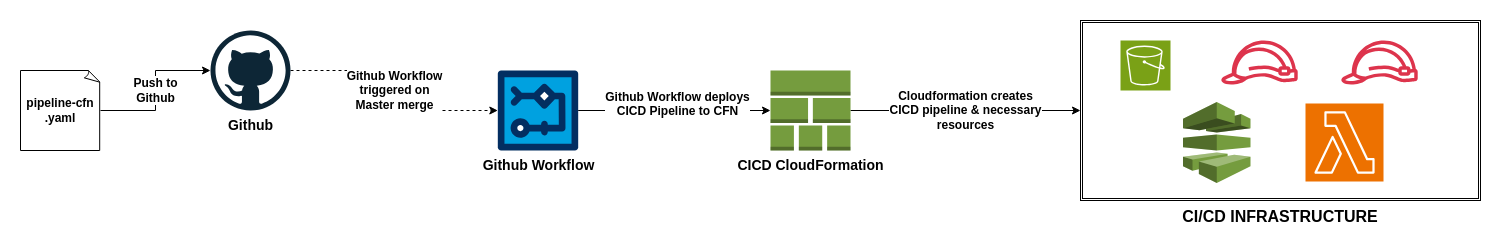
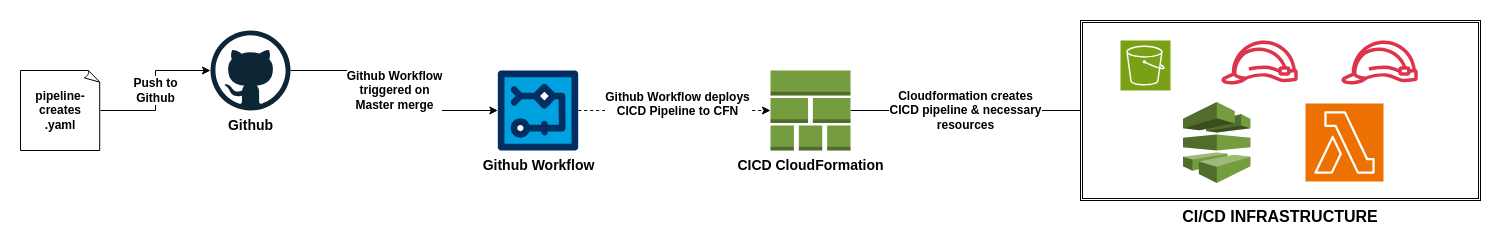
edge "Github" -> "Github Workflow": style dashed -> solid
node "pipeline-cfn .yaml": label "pipeline-cfn .yaml" -> "pipeline-creates .yaml"
edge "Github Workflow" -> "CICD CloudFormation": style solid -> dashed
edge "CICD CloudFormation" -> "CI/CD INFRASTRUCTURE": arrowhead classic -> none
